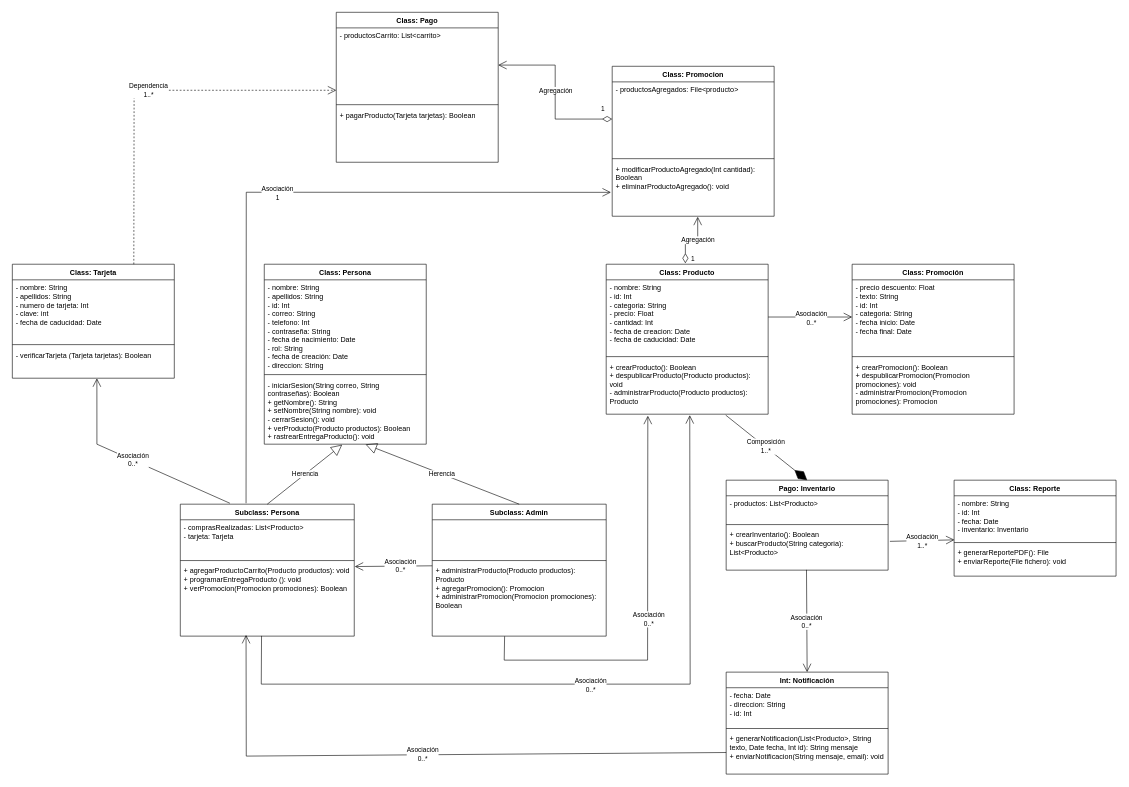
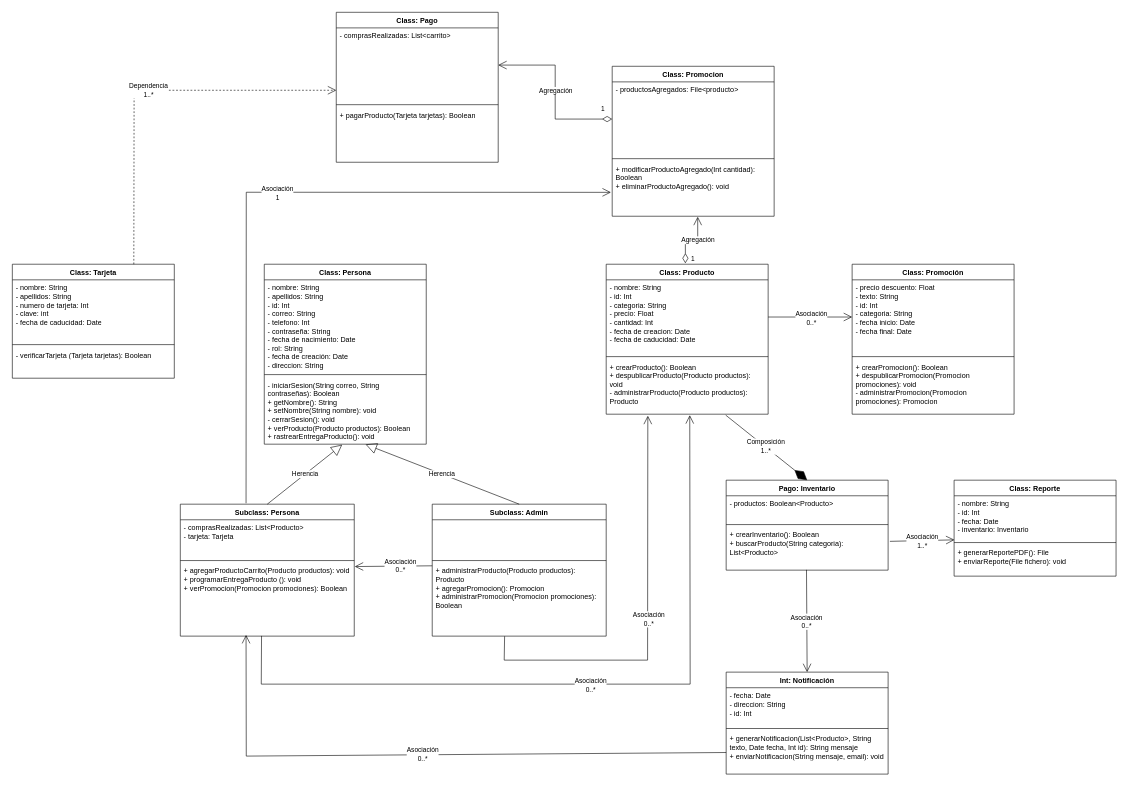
node "- productosCarrito: List<carrito>": label "- productosCarrito: List<carrito>" -> "- comprasRealizadas: List<carrito>"
edge "Subclass: Persona" -> "- verificarTarjeta (Tarjeta tarjetas): Boolean": removed, label "Asociación 0..*"
node "- productos: List<Producto>": label "- productos: List<Producto>" -> "- productos: Boolean<Producto>"
